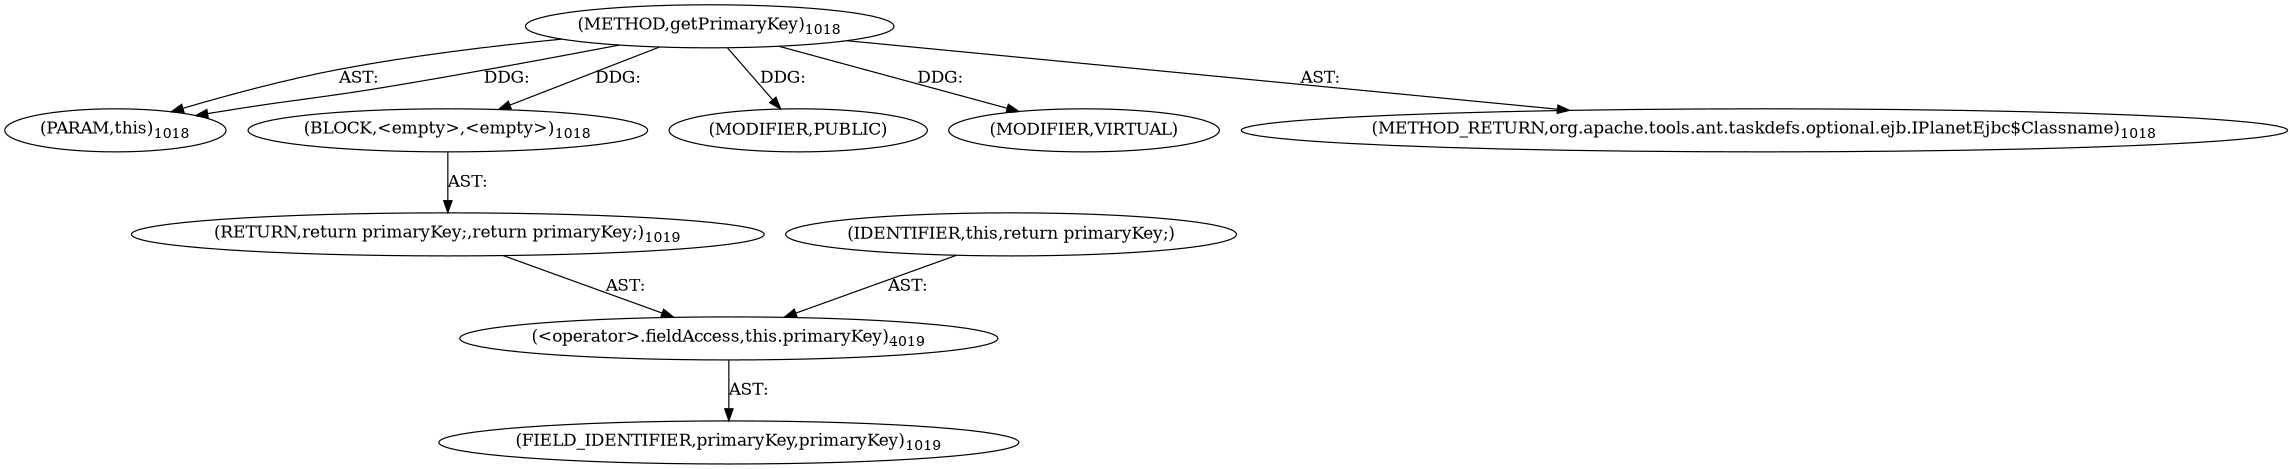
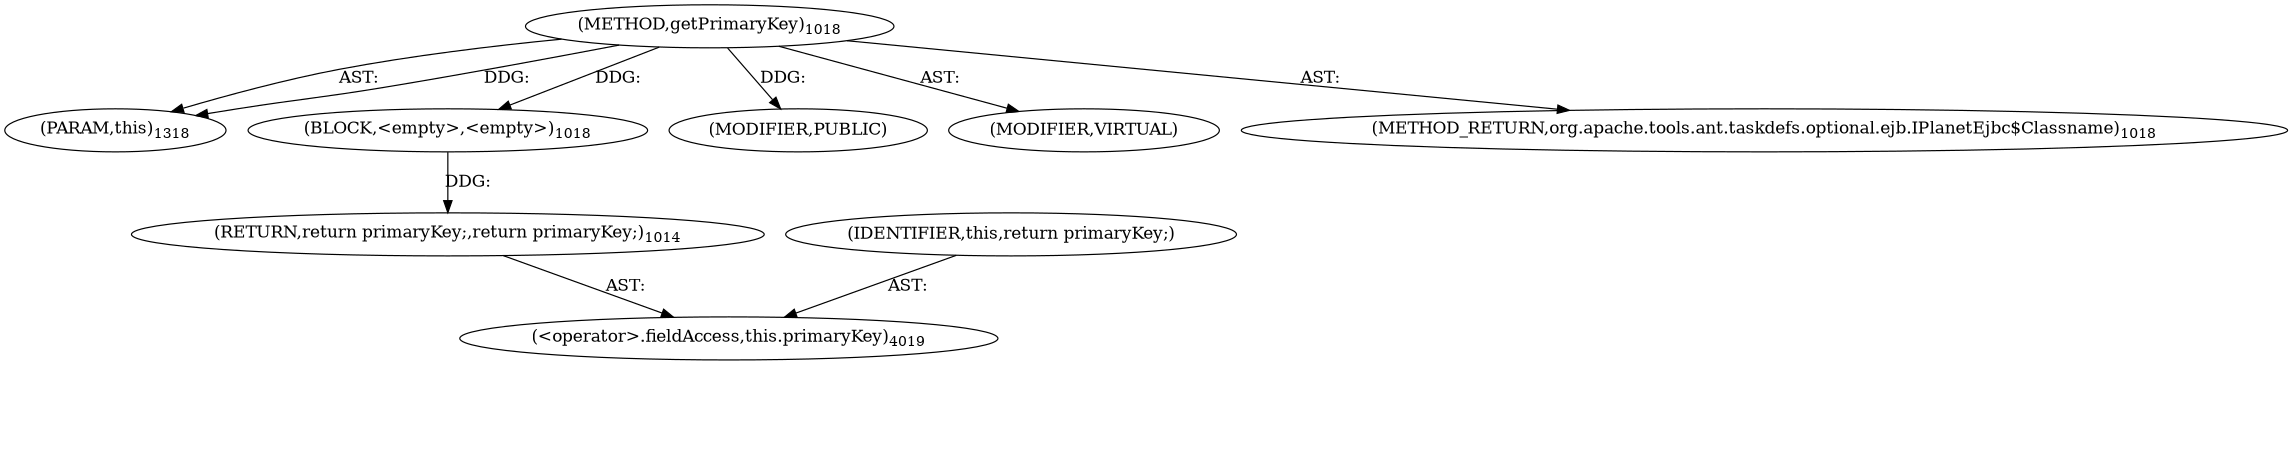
edge "(METHOD,getPrimaryKey)" -> "(MODIFIER,VIRTUAL)": label "DDG: " -> "AST: "
node "(PARAM,this)": text "1018" -> "1318"
edge "(BLOCK,<empty>,<empty>)" -> "(RETURN,return primaryKey;,return primaryKey;)": label "AST: " -> "DDG: "
node "(RETURN,return primaryKey;,return primaryKey;)": text "1019" -> "1014"
node "(FIELD_IDENTIFIER,primaryKey,primaryKey)": removed
